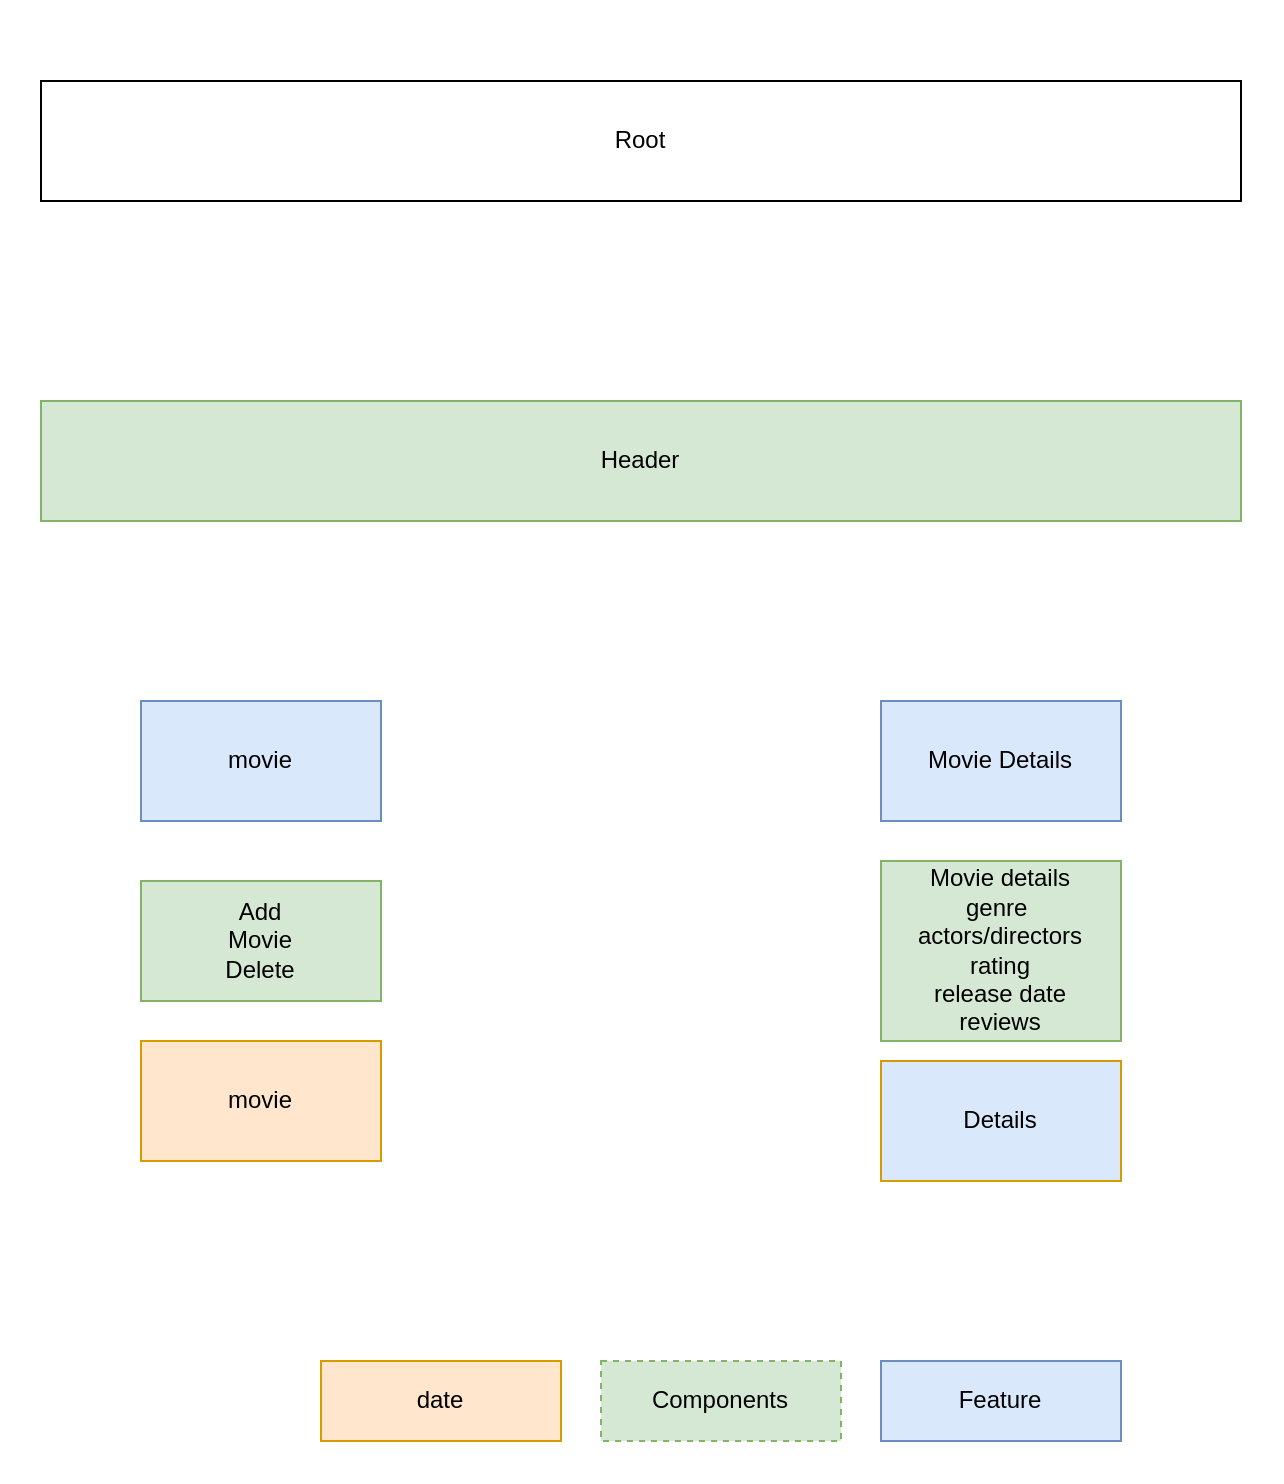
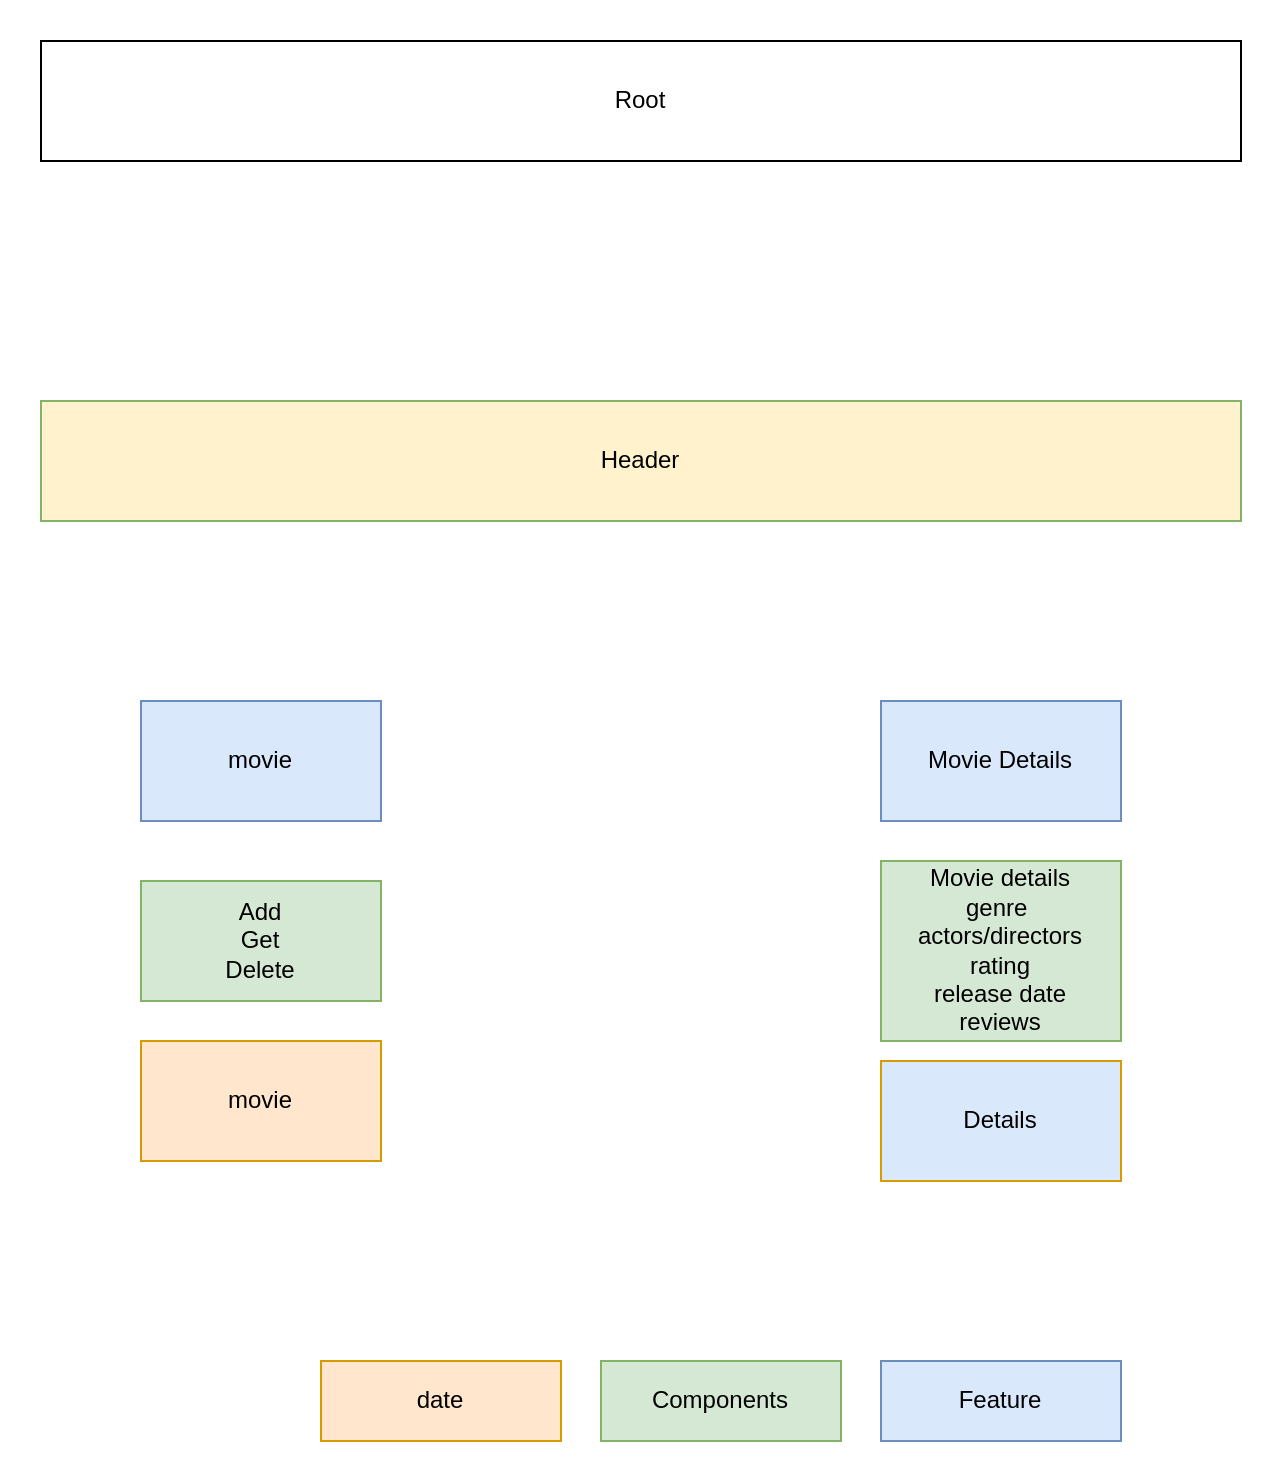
node "Root": moved (641, 141) -> (641, 101)
node "Header": fillcolor #d5e8d4 -> #fff2cc
node "Add Movie Delete": label "Add Movie Delete" -> "Add Get Delete"
node "Components": style dashed -> solid
